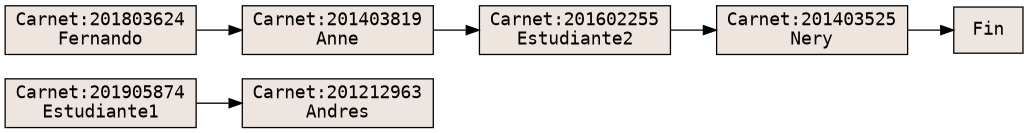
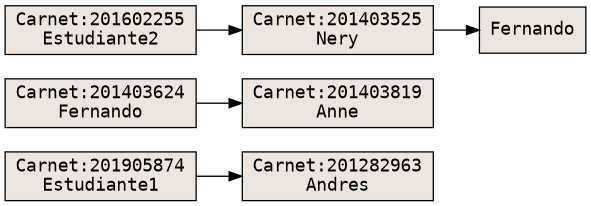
node "Carnet:201803624 Fernando": label "Carnet:201803624 Fernando" -> "Carnet:201403624 Fernando"
edge "Carnet:201403819 Anne" -> "Carnet:201602255 Estudiante2": removed
node "Fin": label "Fin" -> "Fernando"
node "Carnet:201212963 Andres": label "Carnet:201212963 Andres" -> "Carnet:201282963 Andres"
